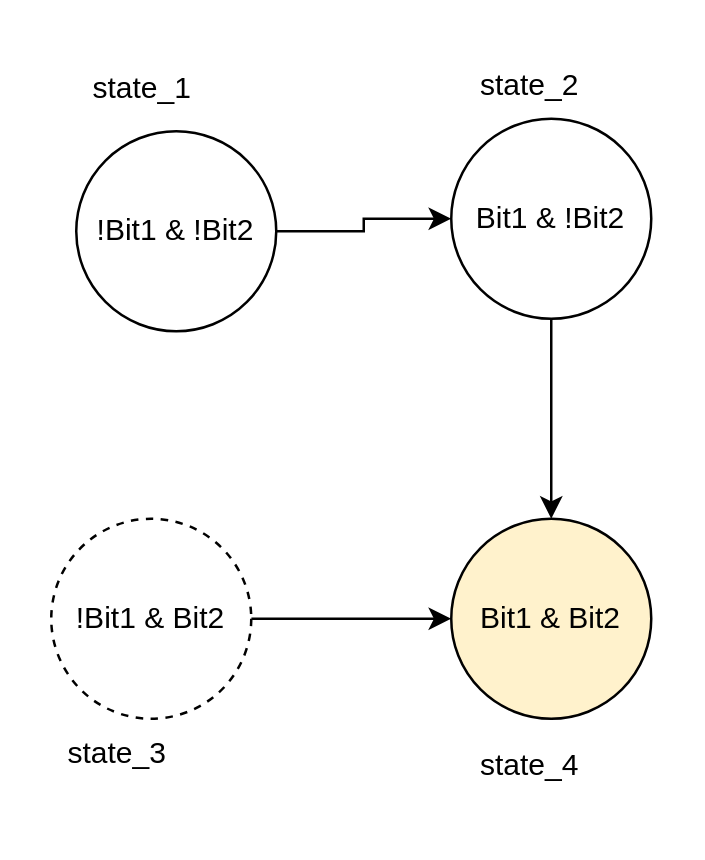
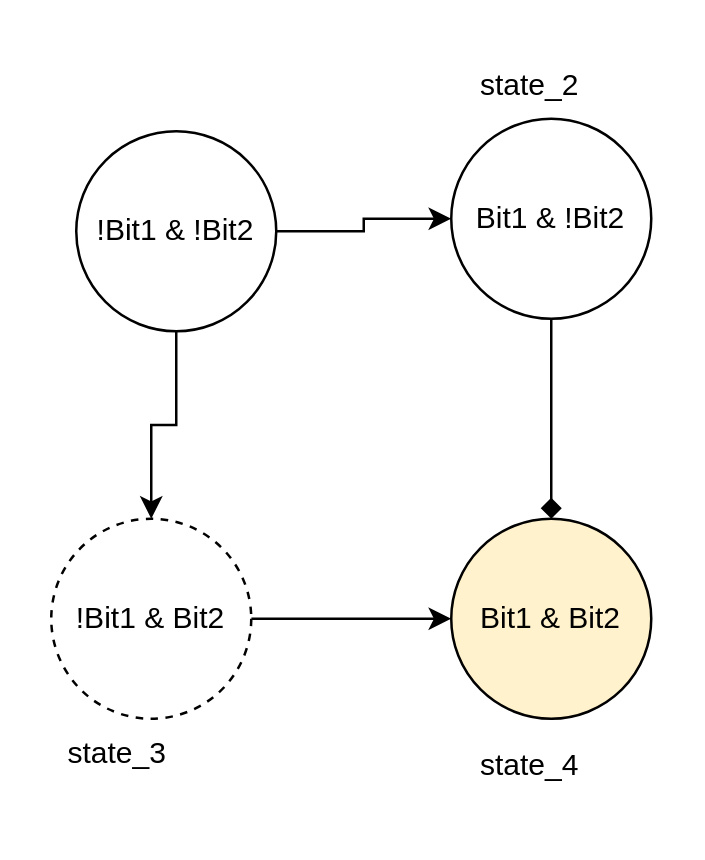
node "state_1": removed
edge "!Bit1 & !Bit2" -> "!Bit1 & Bit2": added
edge "Bit1 & !Bit2" -> "Bit1 & Bit2": arrowhead classic -> diamond
